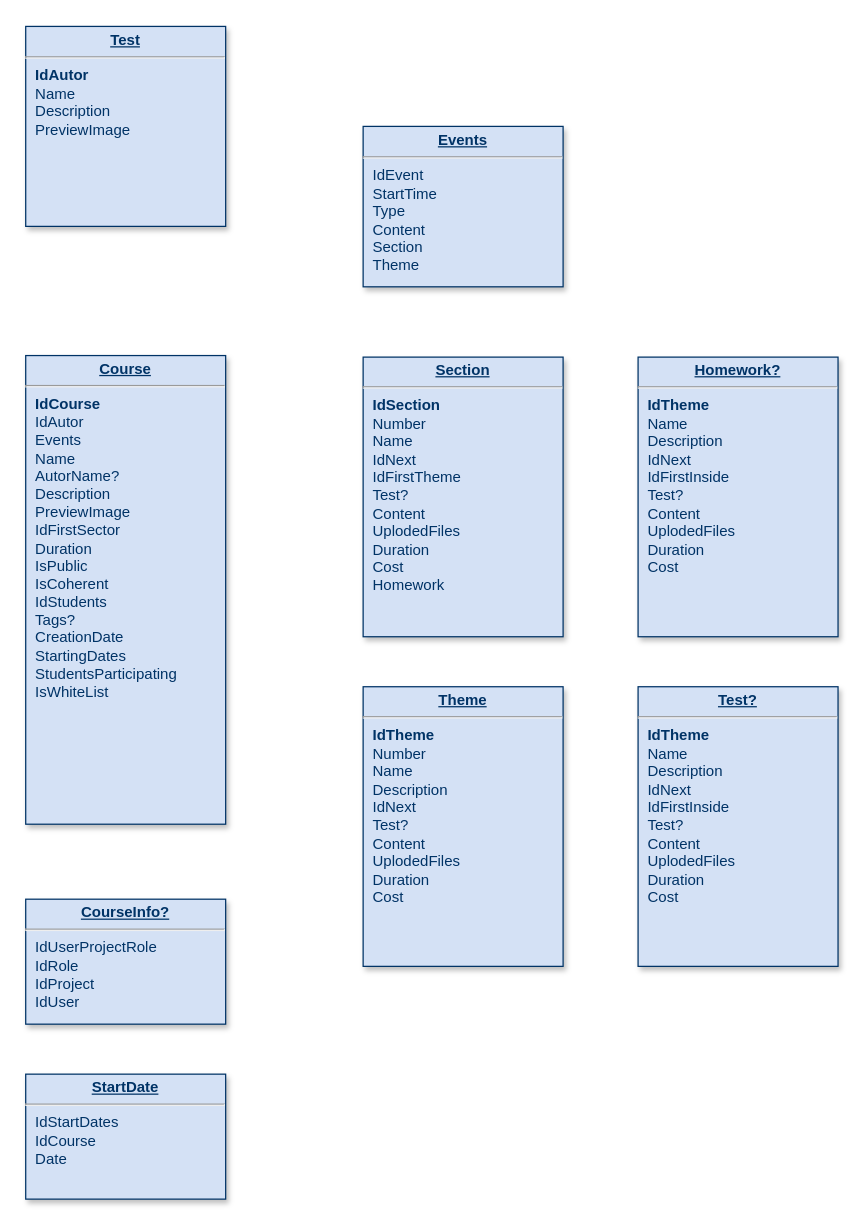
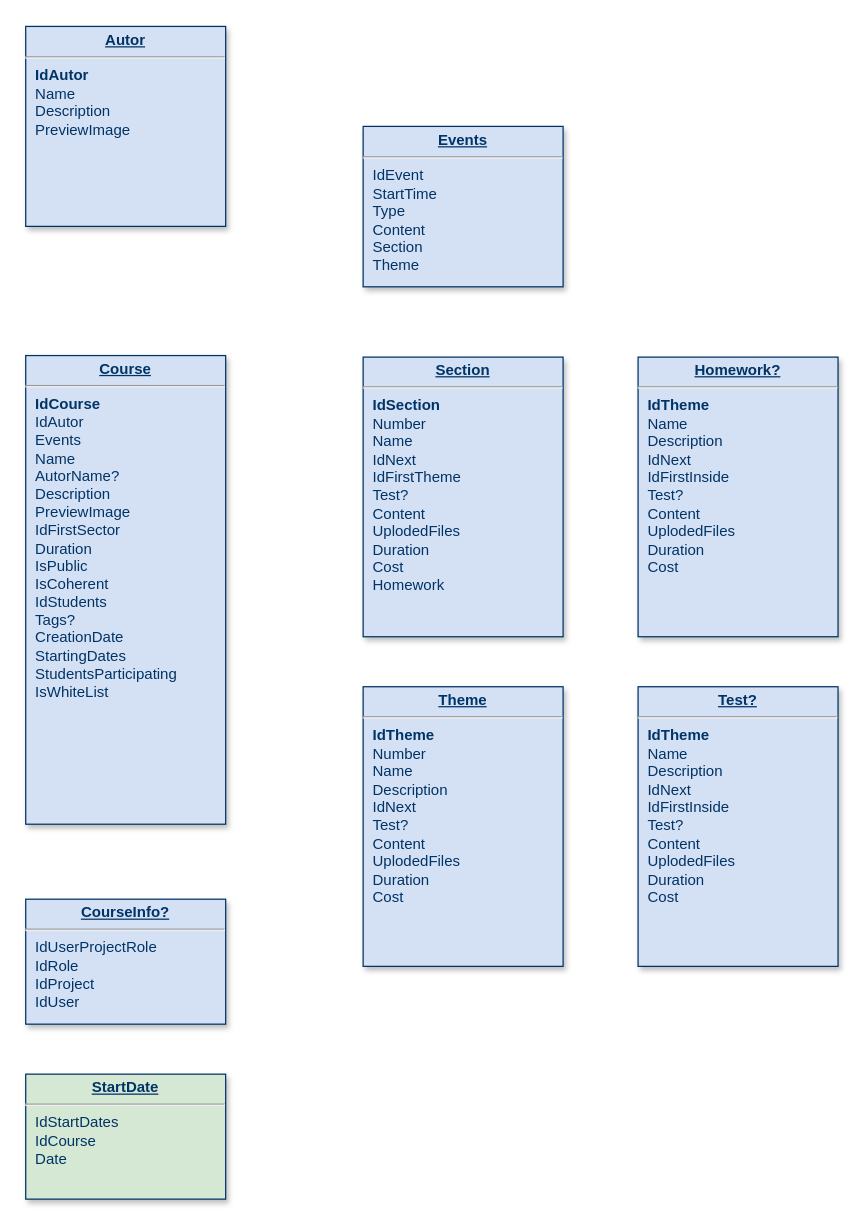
node "Test IdAutor Name Description PreviewImage": label "Test IdAutor Name Description PreviewImage" -> "Autor IdAutor Name Description PreviewImage"
node "StartDate IdStartDates IdCourse Date": fillcolor #d4e1f5 -> #d5e8d4
